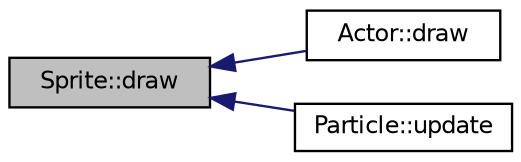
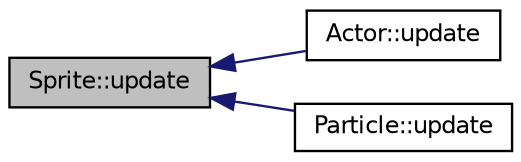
node "Actor::draw": label "Actor::draw" -> "Actor::update"
node "Sprite::draw": label "Sprite::draw" -> "Sprite::update"
